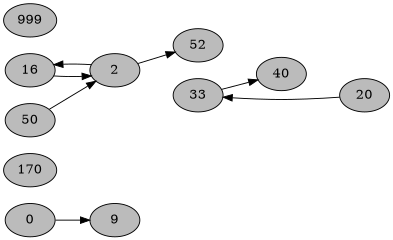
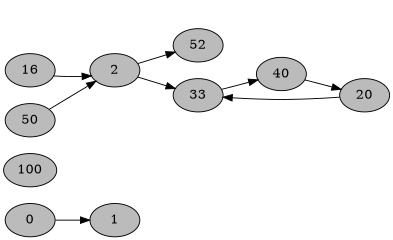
node "999": removed
edge "2" -> "16": now "2" -> "33"
edge "40" -> "20": added
node "170": label "170" -> "100"
node "9": label "9" -> "1"
